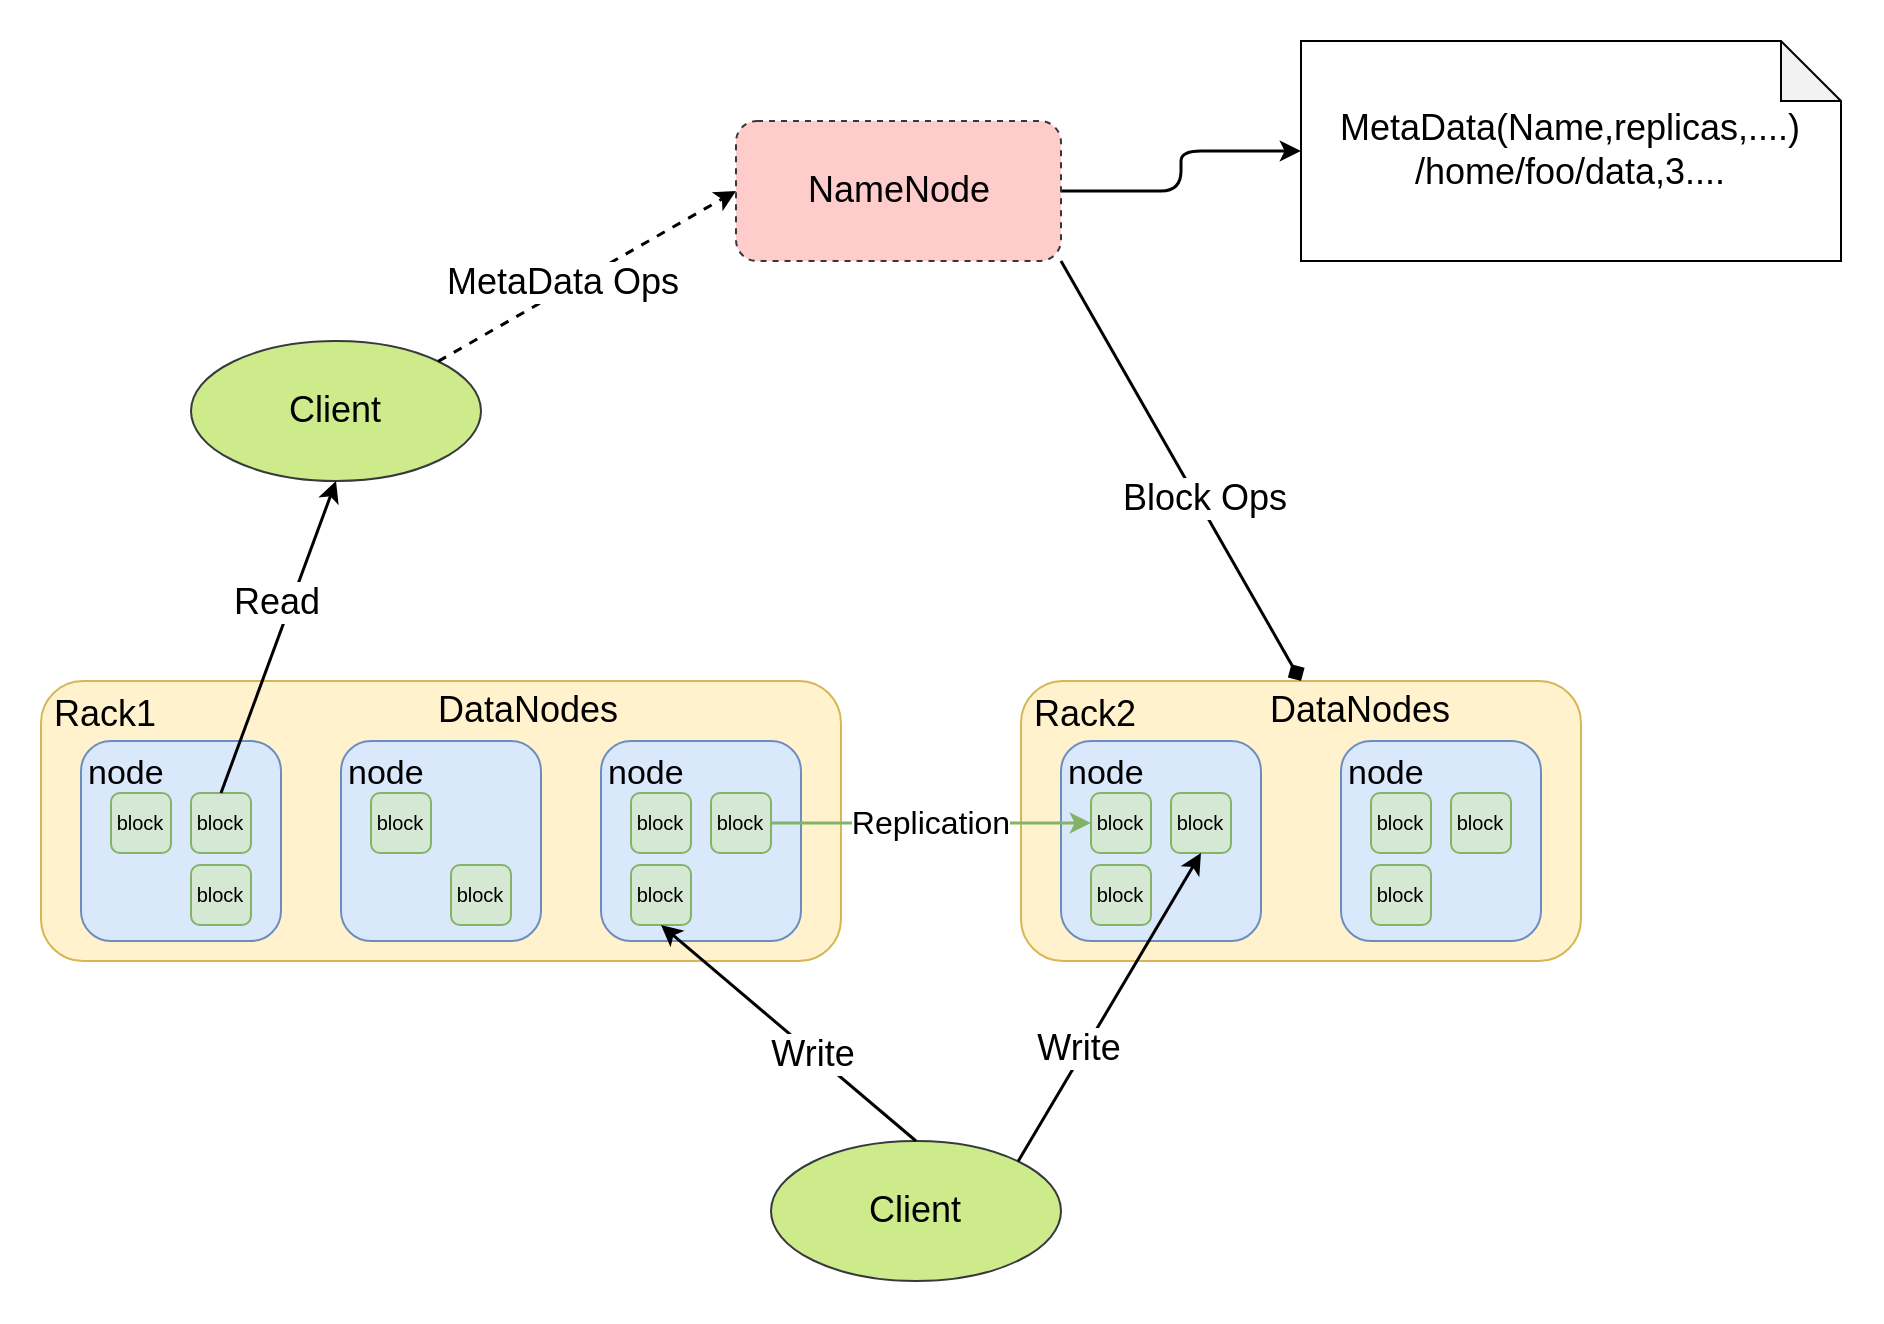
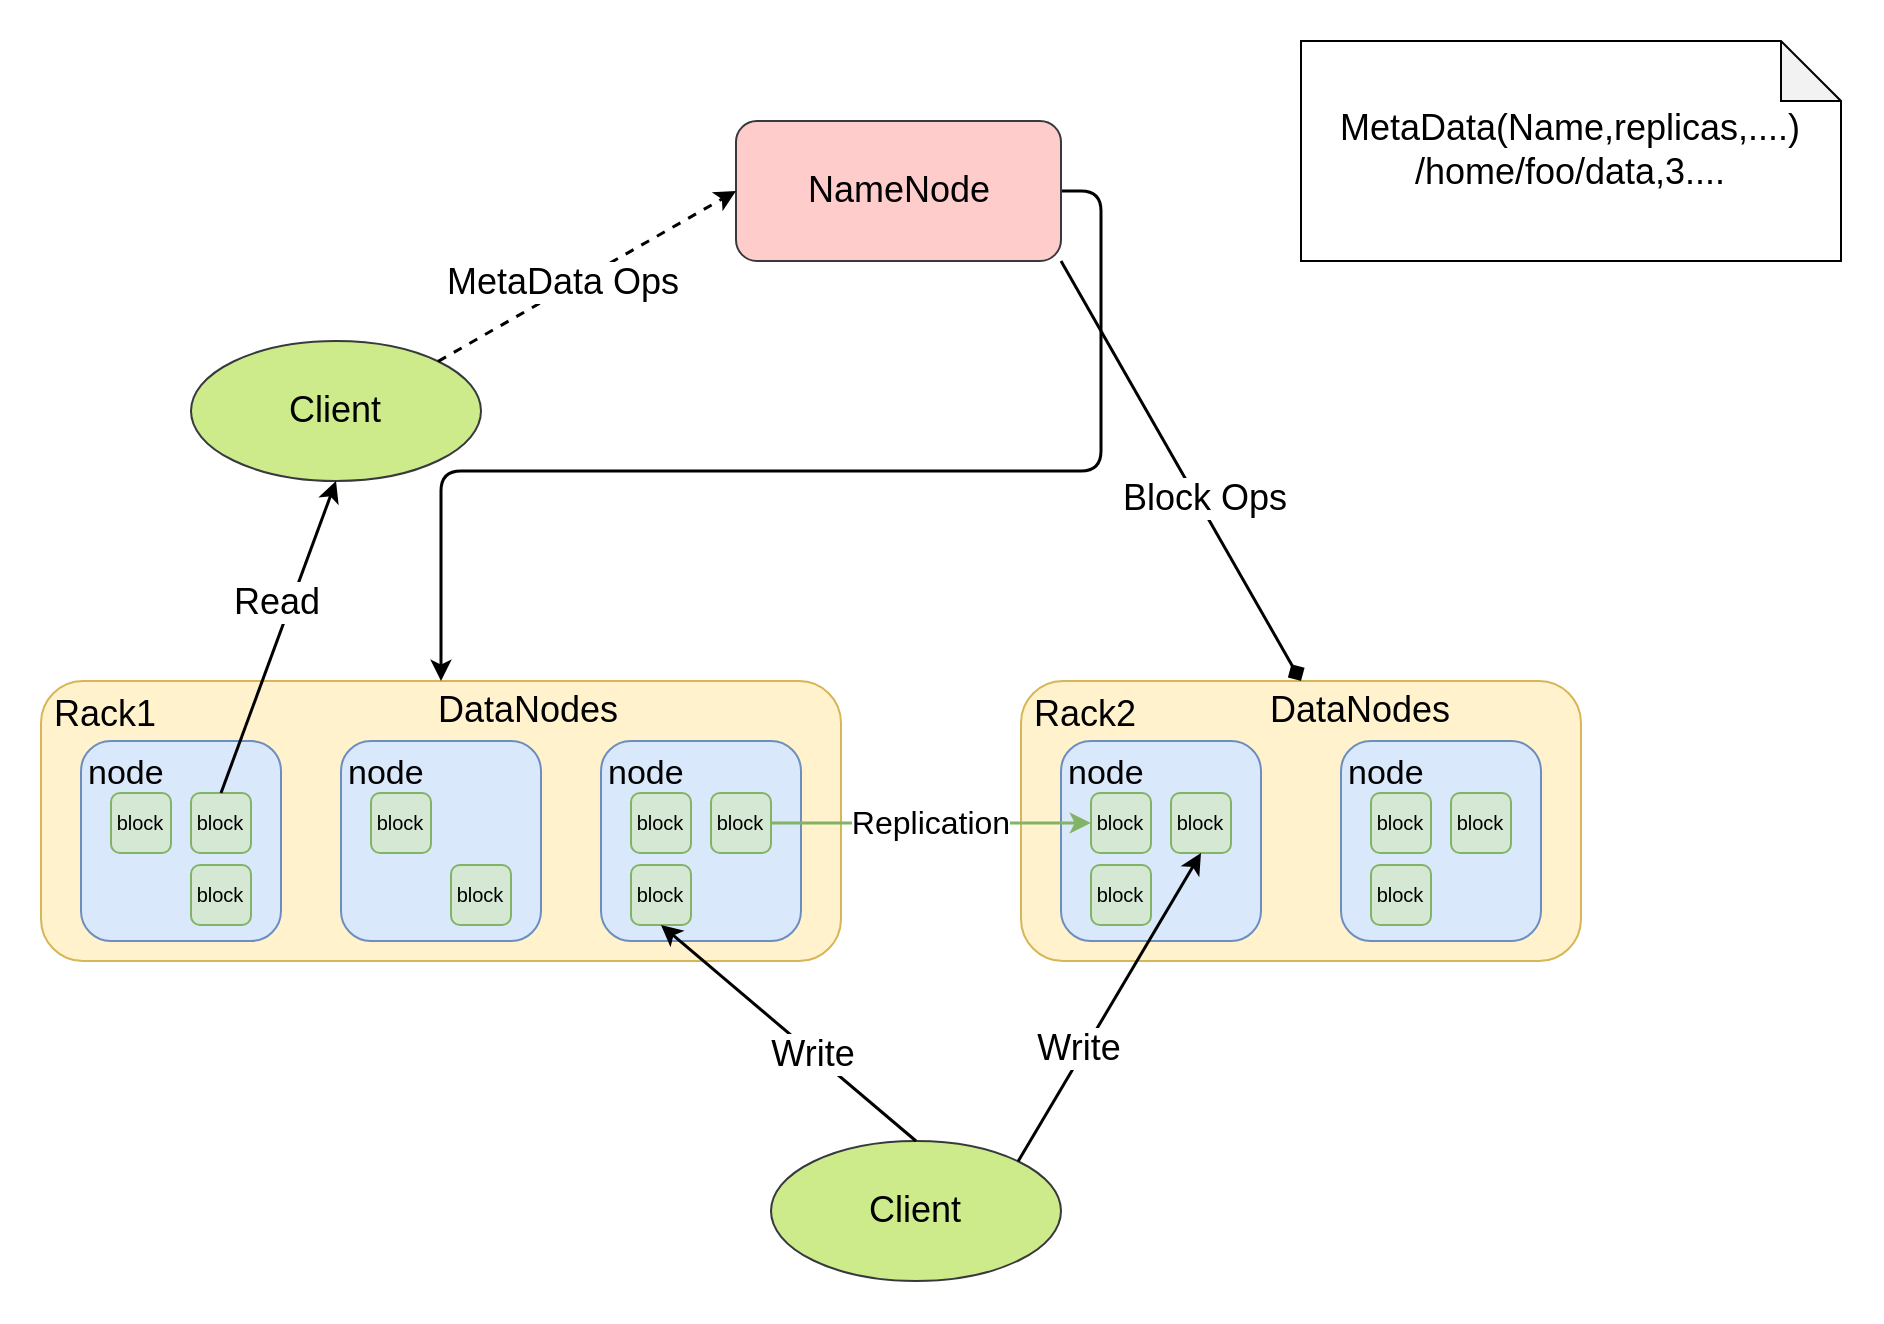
edge "NameNode" -> "MetaData(Name,replicas,....) /home/foo/data,3....": now "NameNode" -> "Rack1"
node "NameNode": style dashed -> solid
